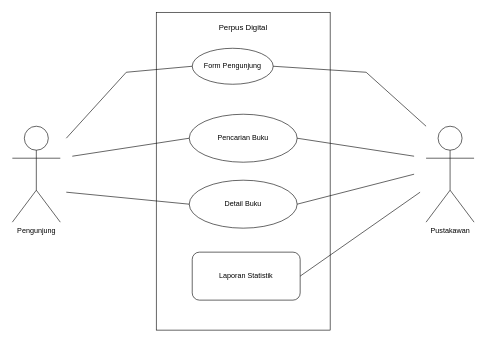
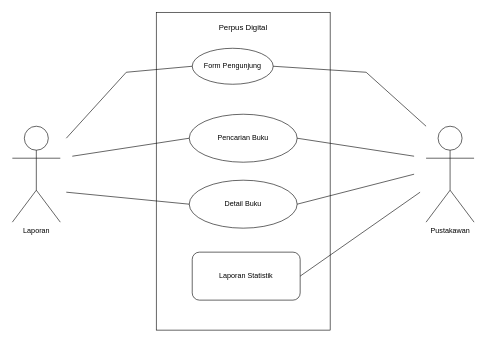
node "Pengunjung": label "Pengunjung" -> "Laporan"
